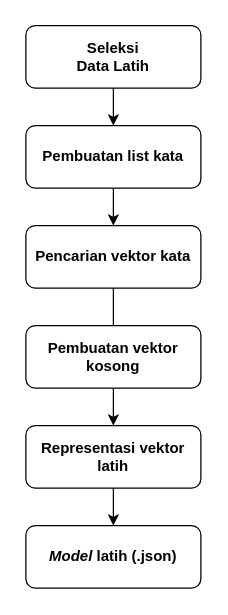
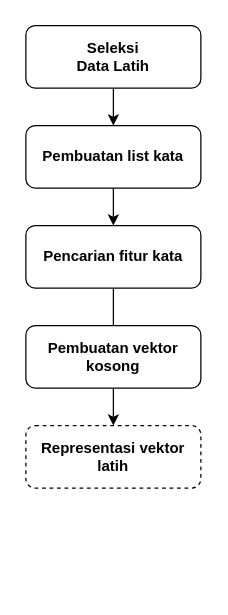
node "Pencarian vektor kata": label "Pencarian vektor kata" -> "Pencarian fitur kata"
node "Representasi vektor latih": style solid -> dashed
edge "Representasi vektor latih" -> "Model latih (.json)": removed
node "Model latih (.json)": removed
